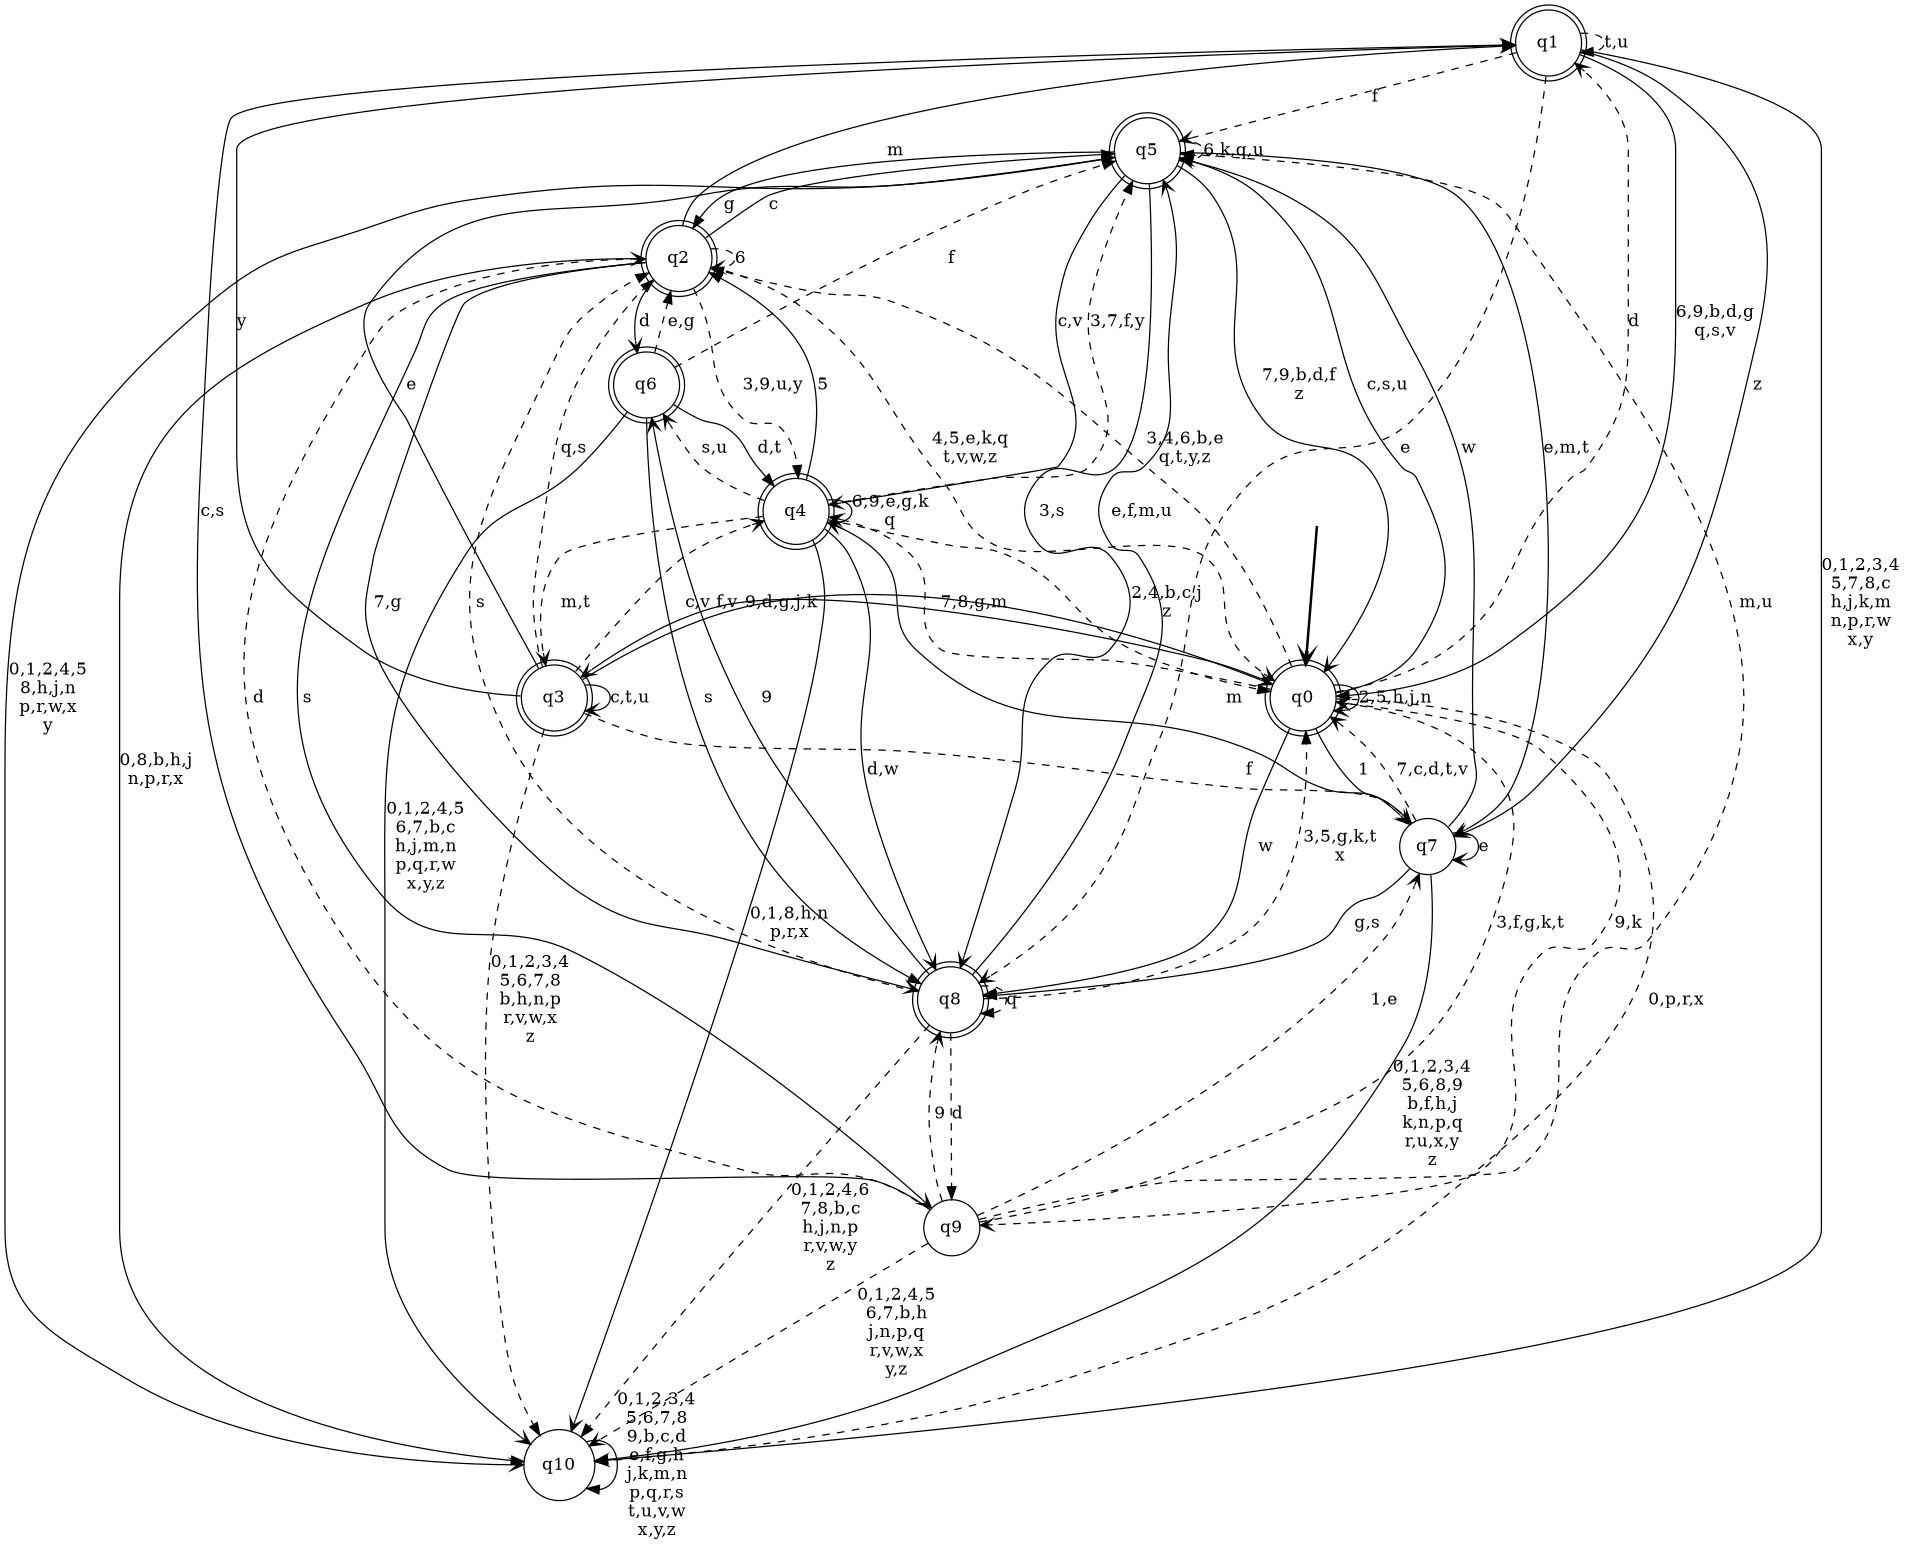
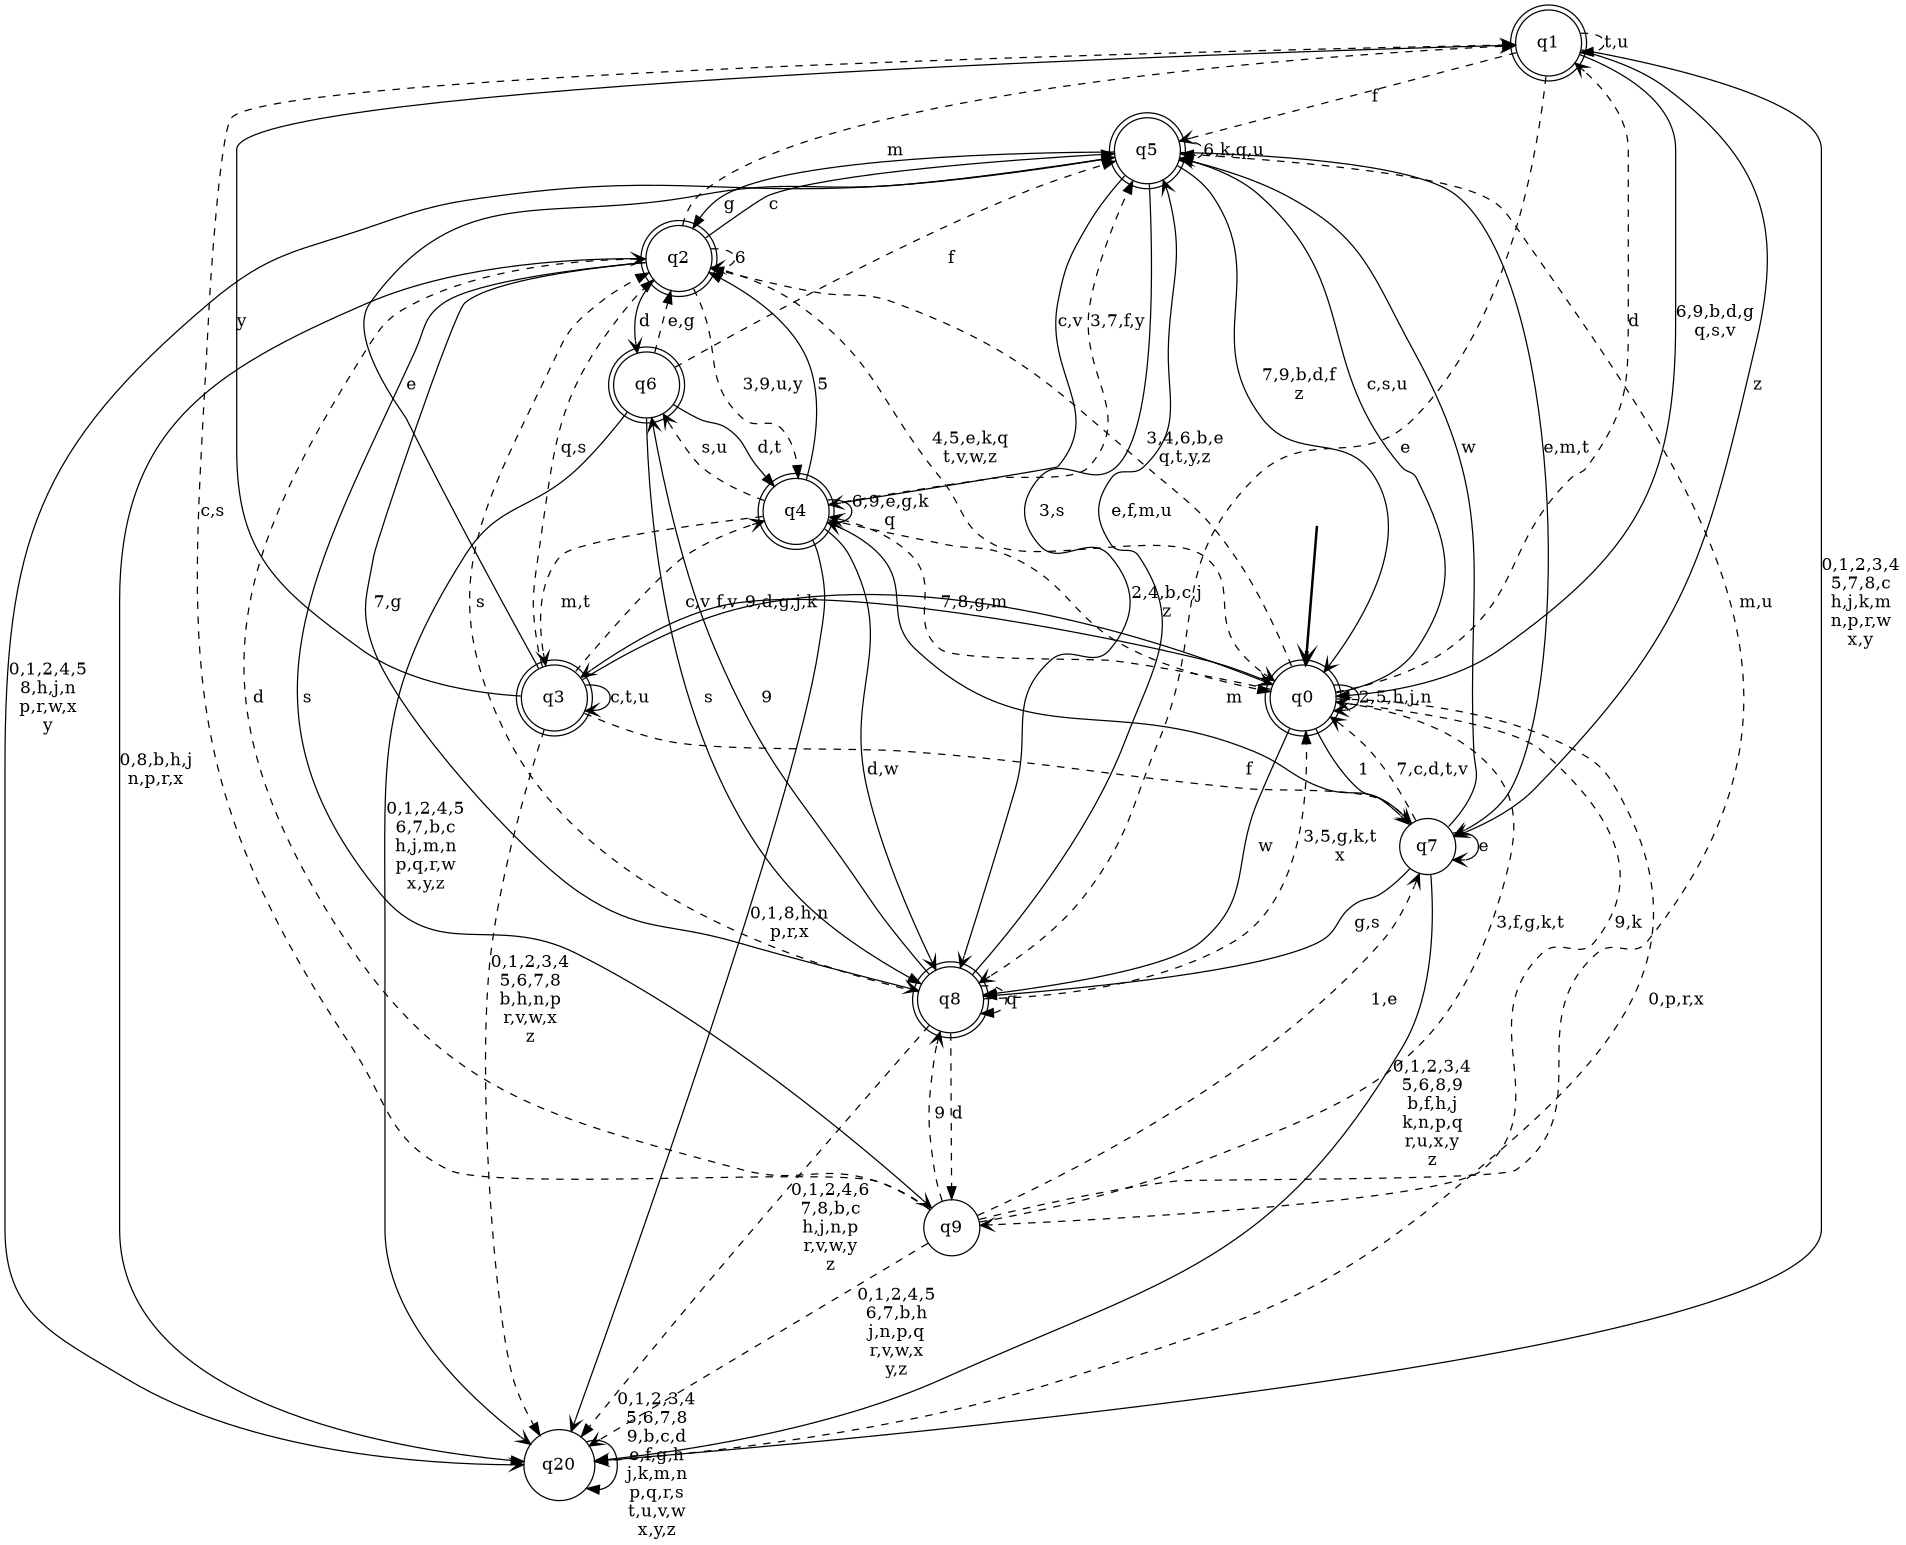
edge "q2" -> "q1": style solid -> dashed
edge "q9" -> "q1": style solid -> dashed
node "q10": label "q10" -> "q20"
